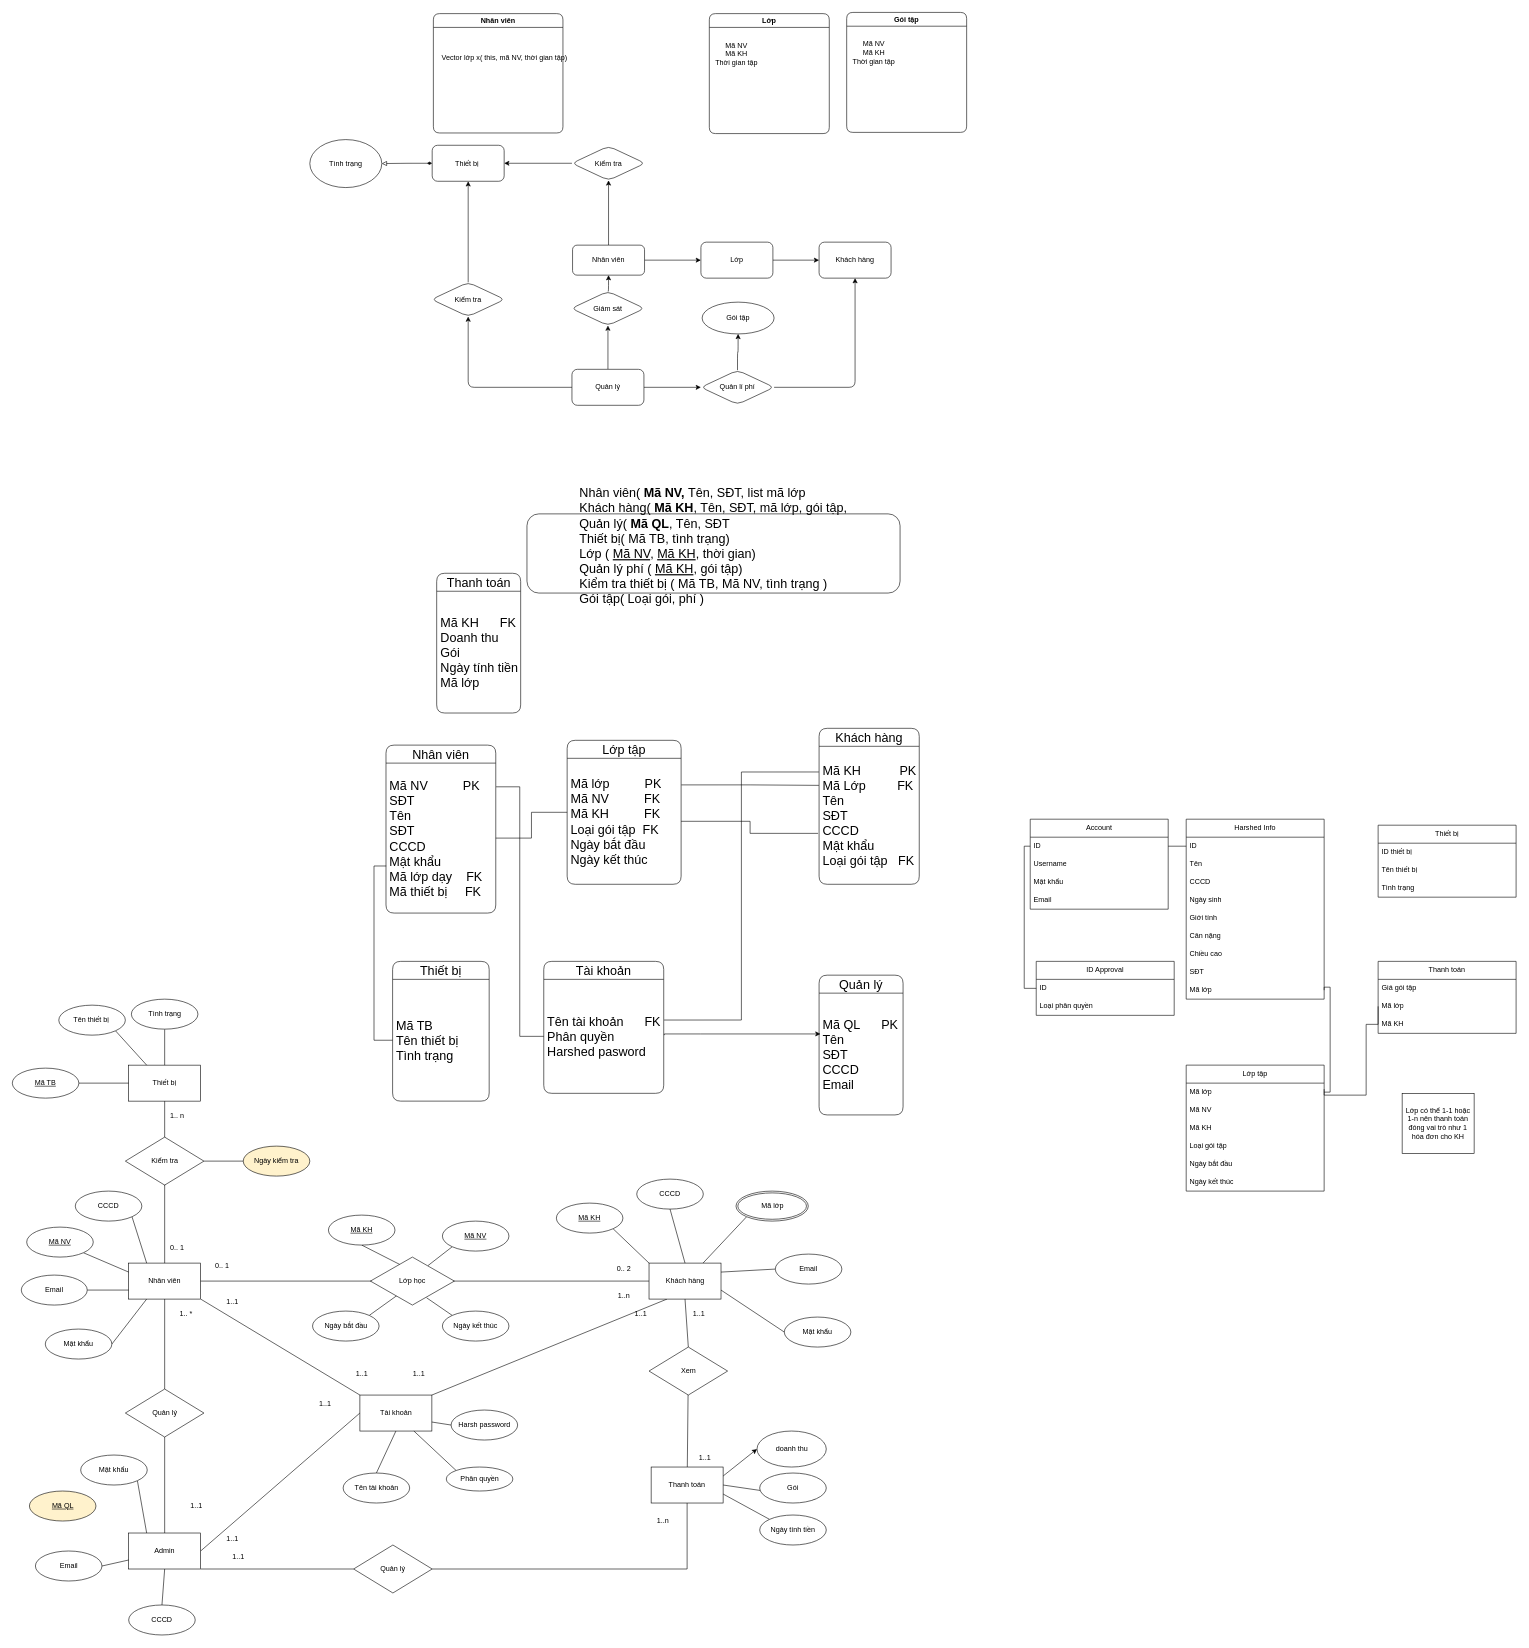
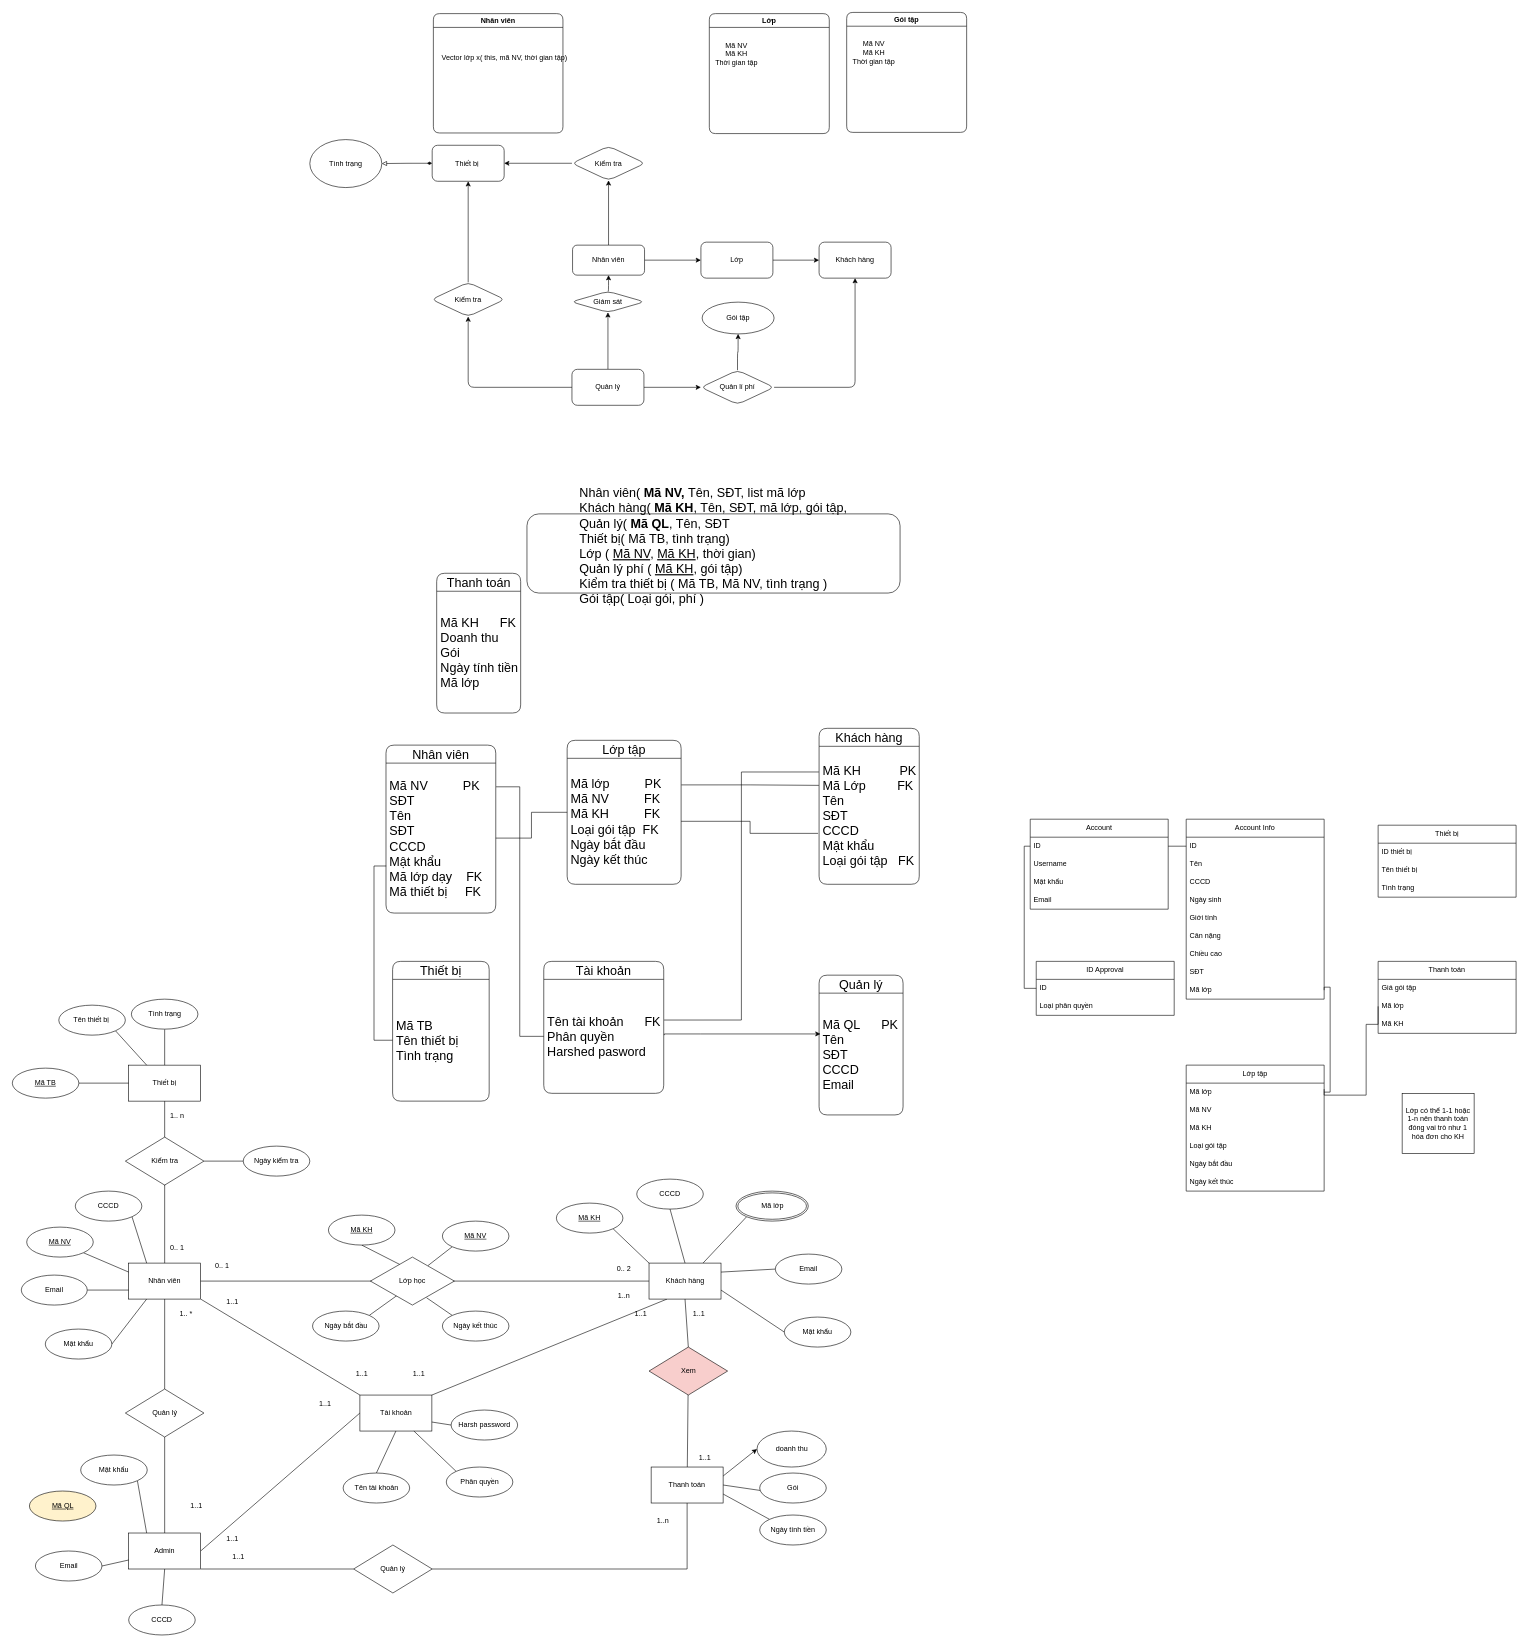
node "Giám sát": size 73x34 -> 73x21
node "Harshed Info": label "Harshed Info" -> "Account Info"
node "Ngày kiểm tra": fillcolor #fff2cc -> #ffffff
node "Xem": fillcolor #ffffff -> #f8cecc
node "Phân quyền": size 67x24 -> 67x30
